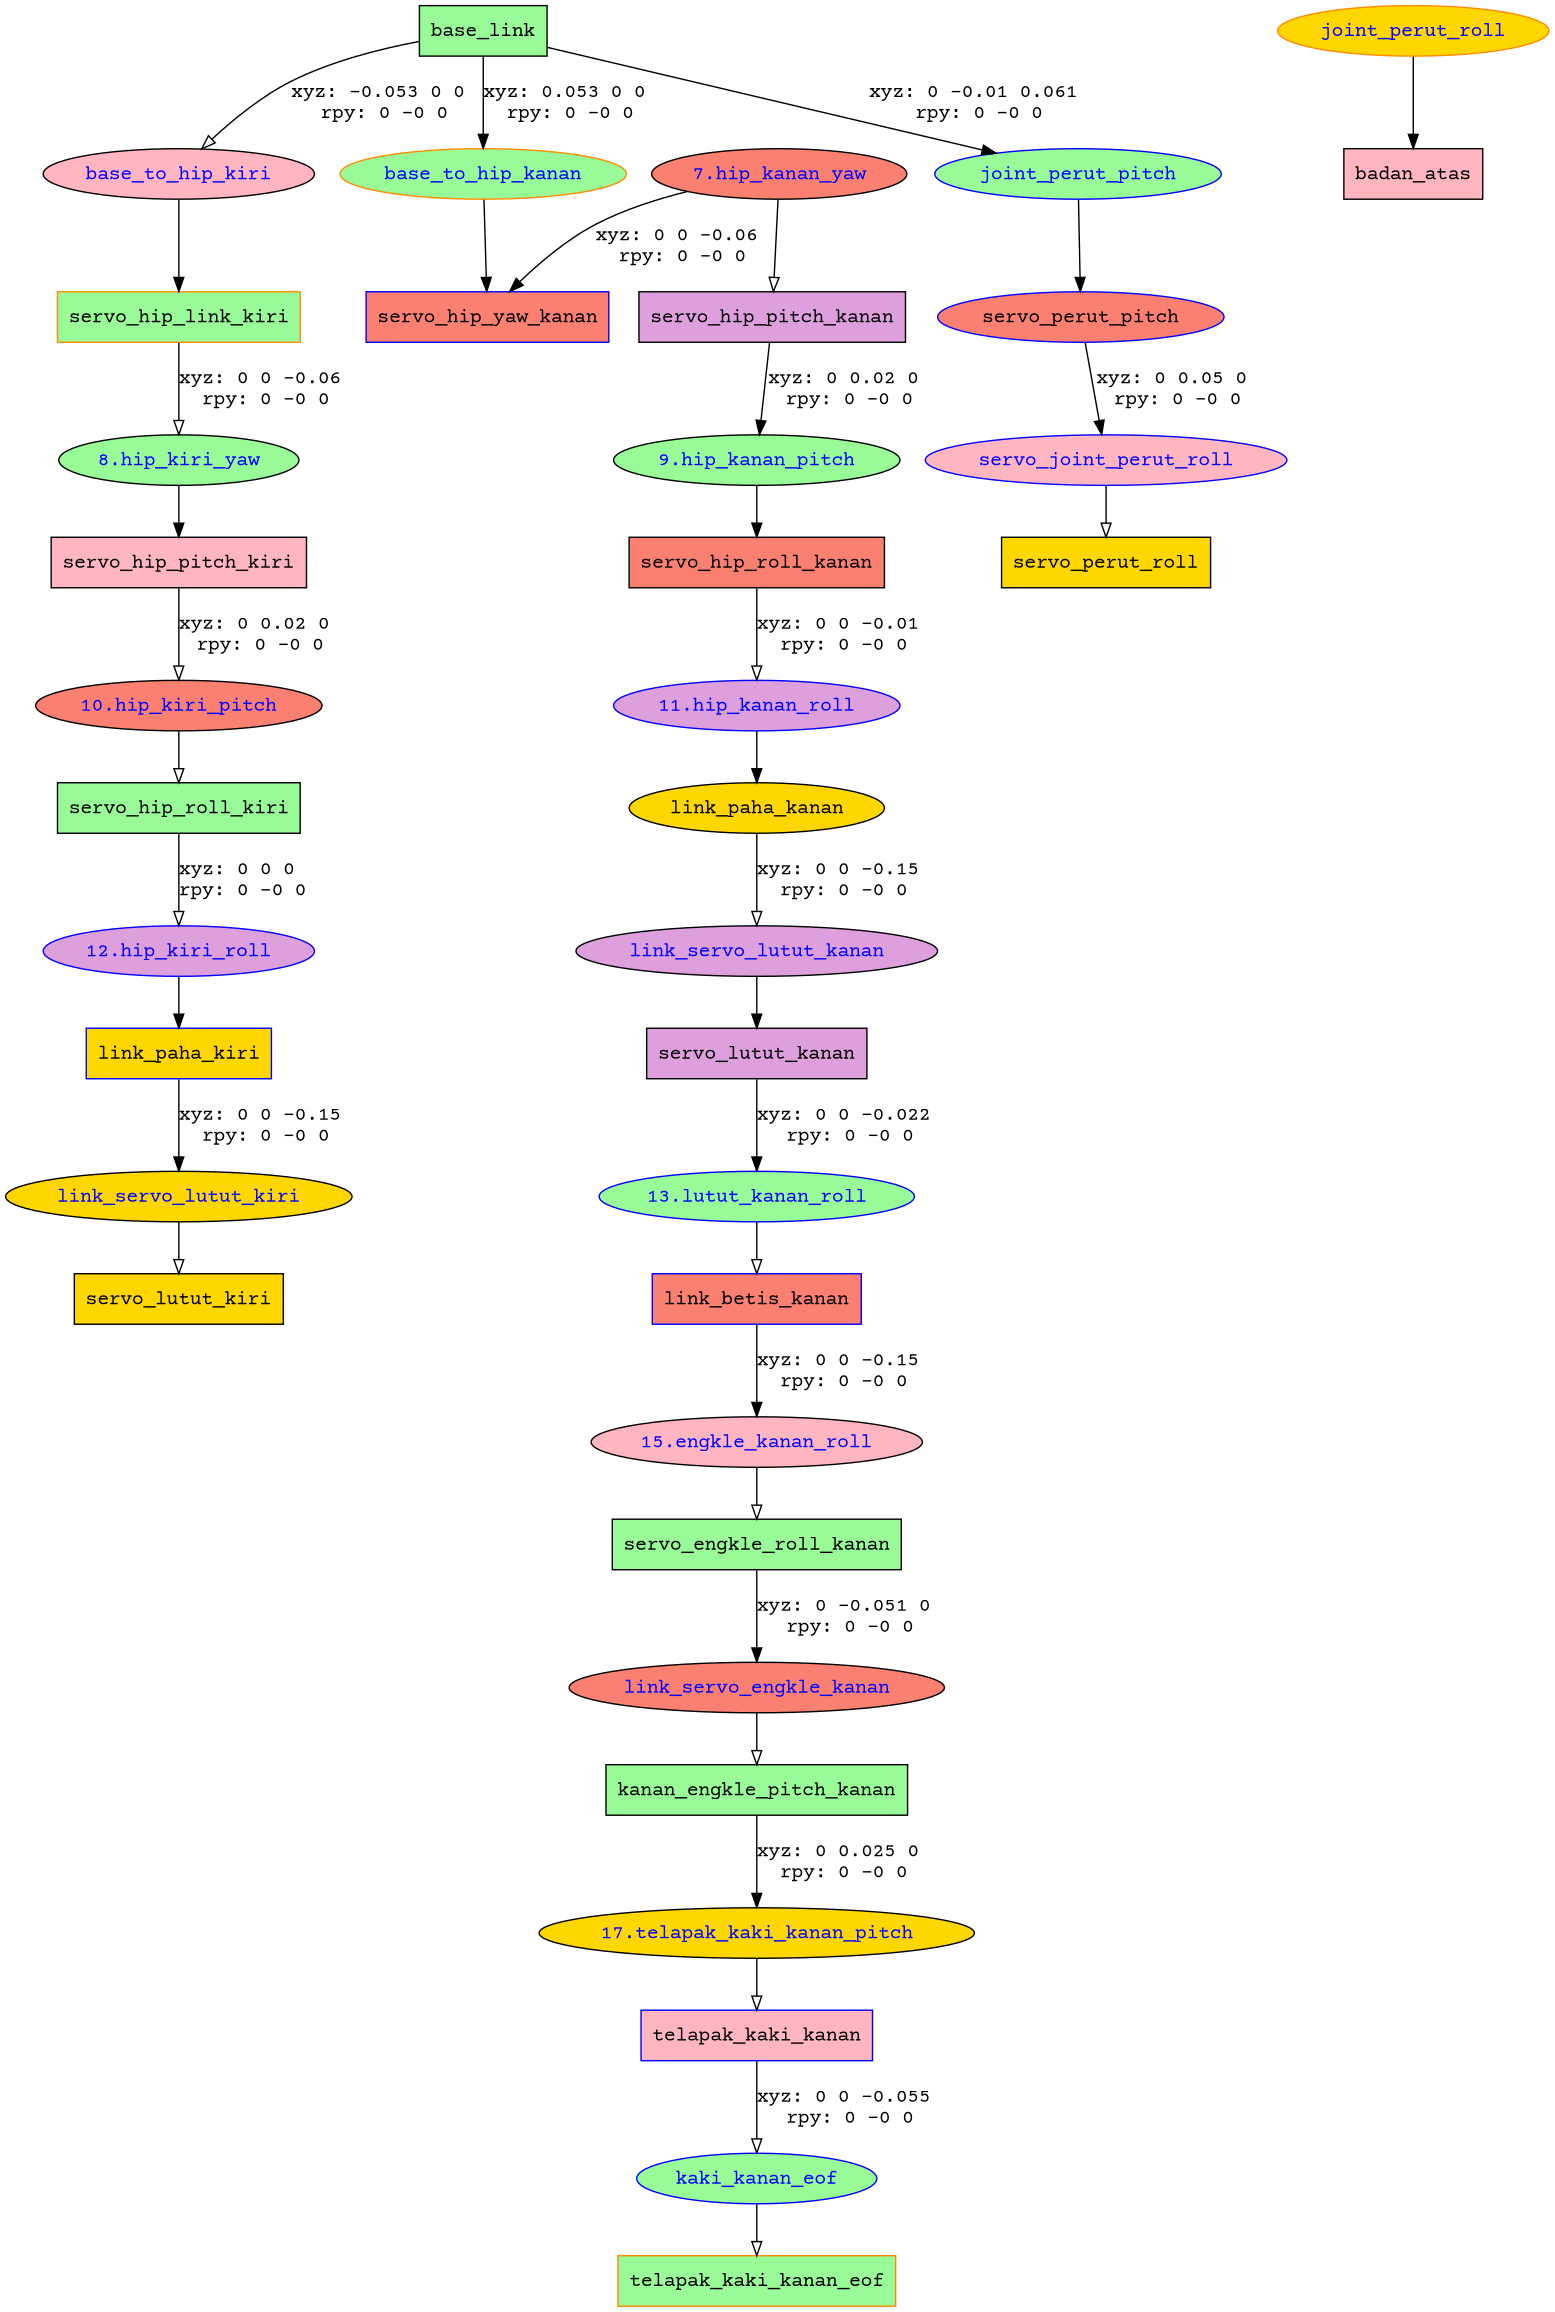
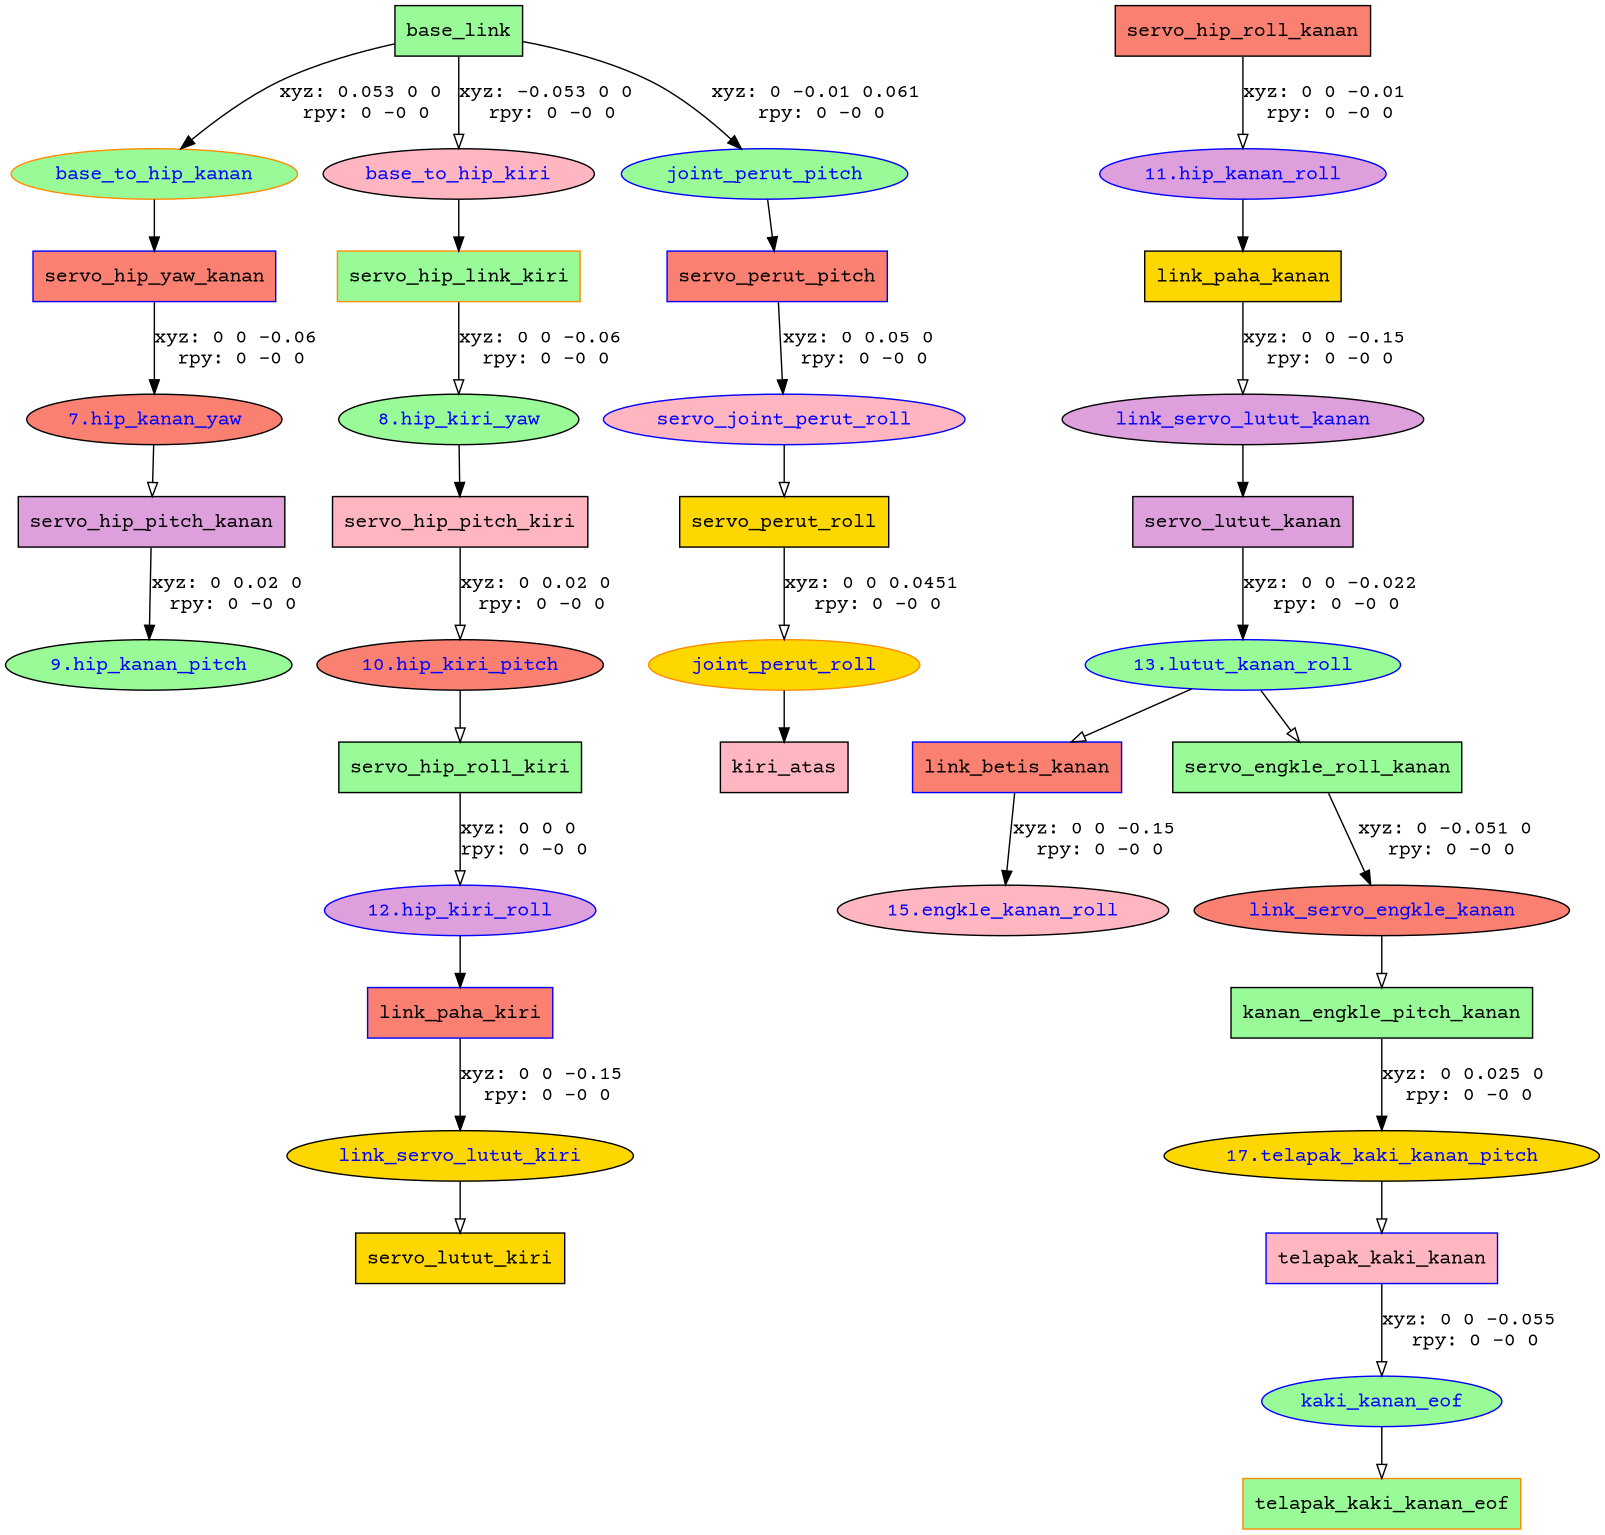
node "badan_atas": label "badan_atas" -> "kiri_atas"
edge "7.hip_kanan_yaw" -> "servo_hip_yaw_kanan": reversed
node "servo_perut_pitch": shape ellipse -> box
edge "9.hip_kanan_pitch" -> "servo_hip_roll_kanan": removed
edge "servo_perut_roll" -> "joint_perut_roll": added, label "xyz: 0 0 0.0451 rpy: 0 -0 0"
node "link_paha_kanan": shape ellipse -> box
node "link_paha_kiri": fillcolor gold -> salmon
edge "15.engkle_kanan_roll" -> "servo_engkle_roll_kanan": now "13.lutut_kanan_roll" -> "servo_engkle_roll_kanan"
